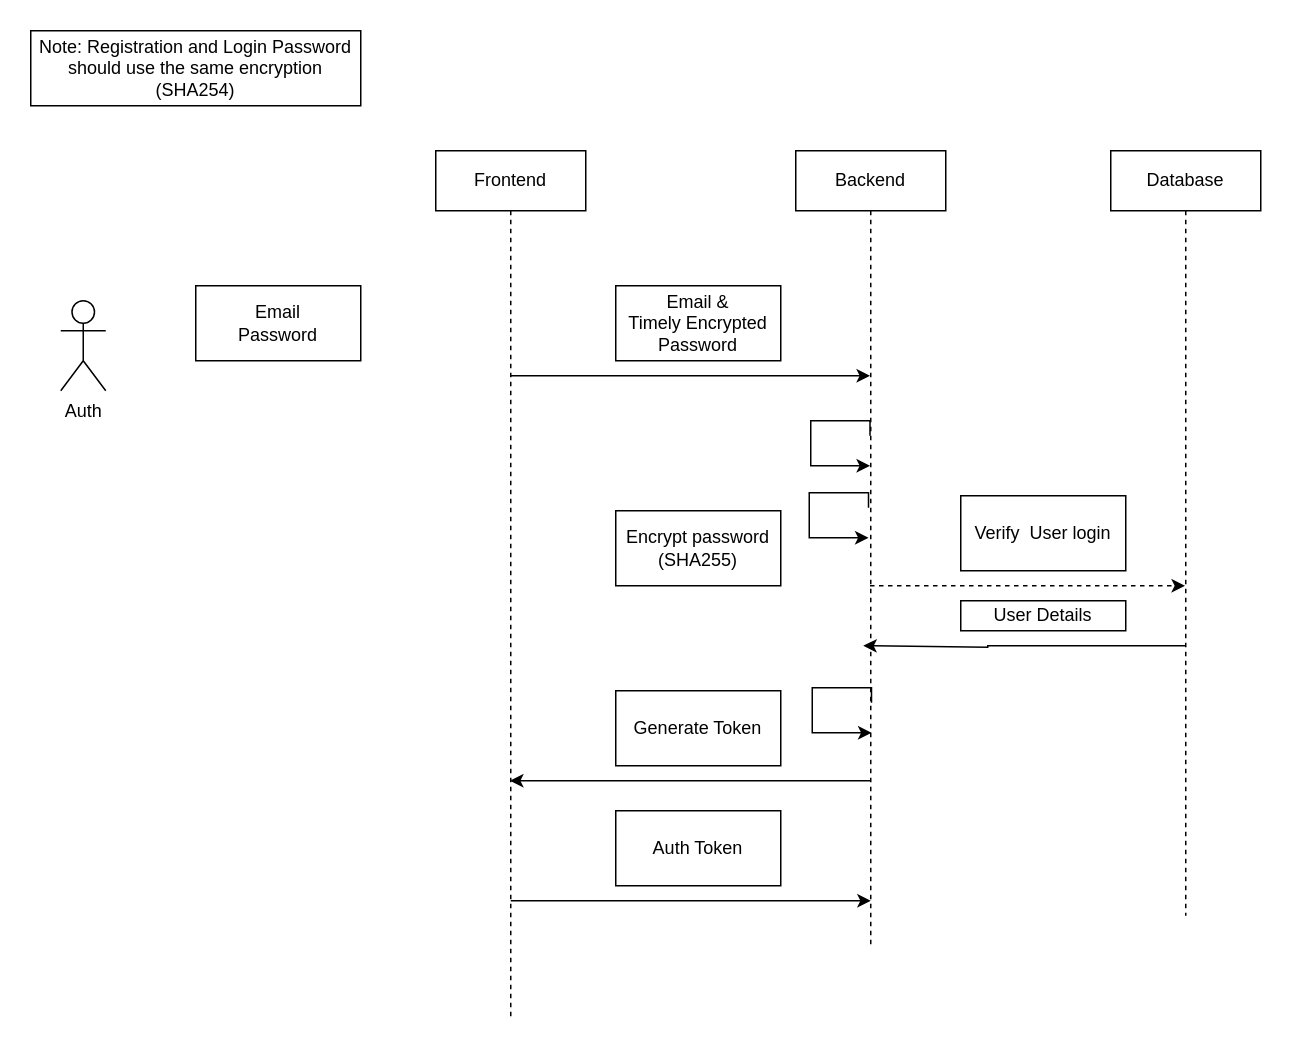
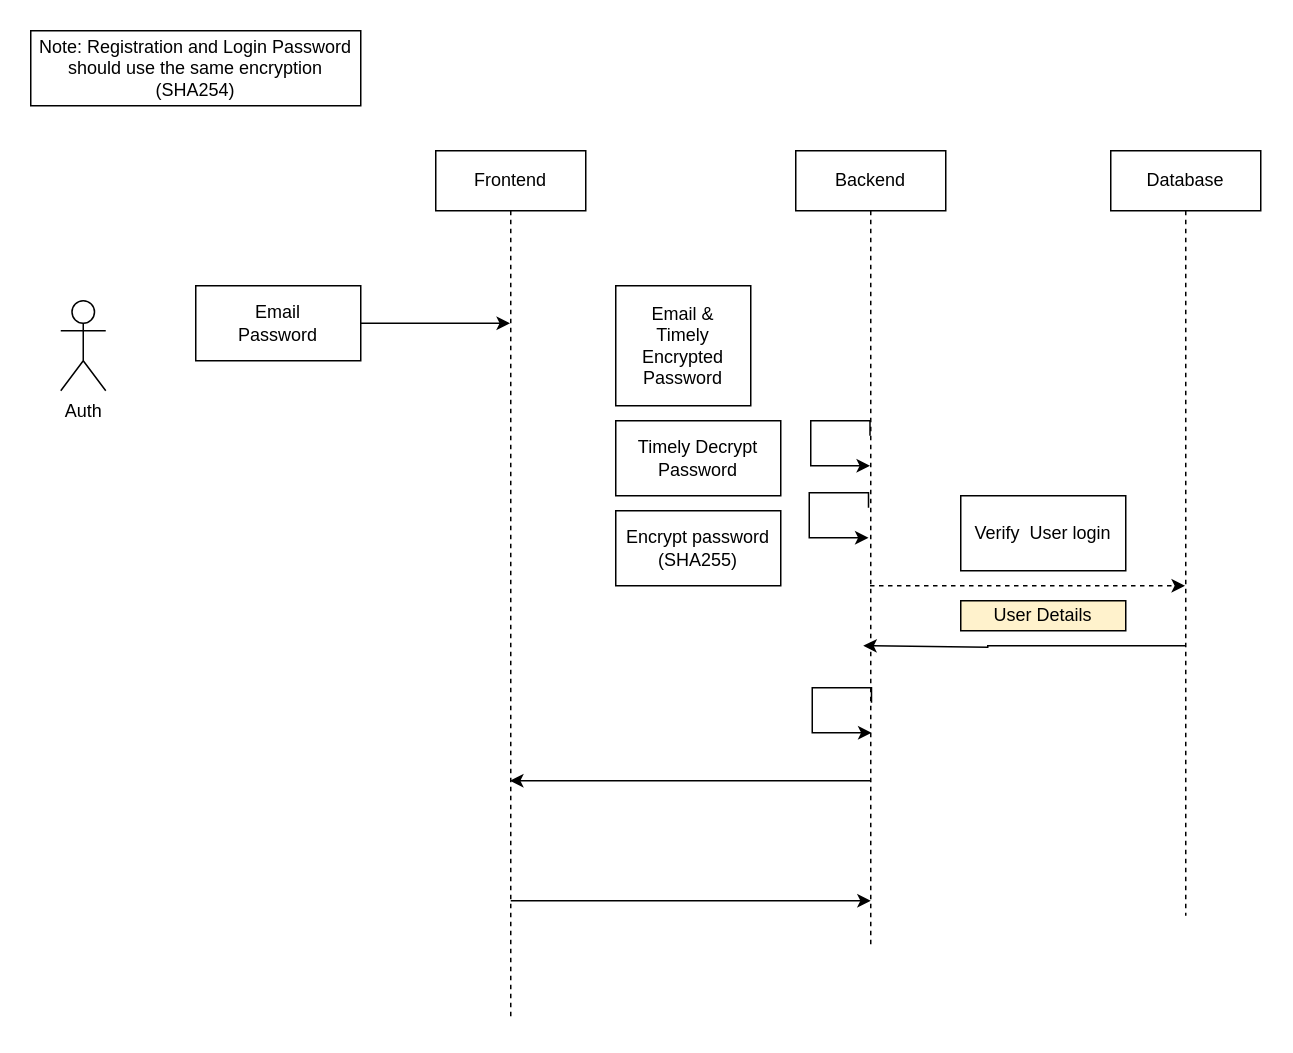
edge "Email Password" -> "Frontend": added
node "Email & Timely Encrypted Password": size 165x75 -> 135x120
edge "Frontend" -> "Backend": removed
node "Timely Decrypt Password": added
node "User Details": fillcolor #ffffff -> #fff2cc
node "Generate Token": removed
node "Auth Token": removed
